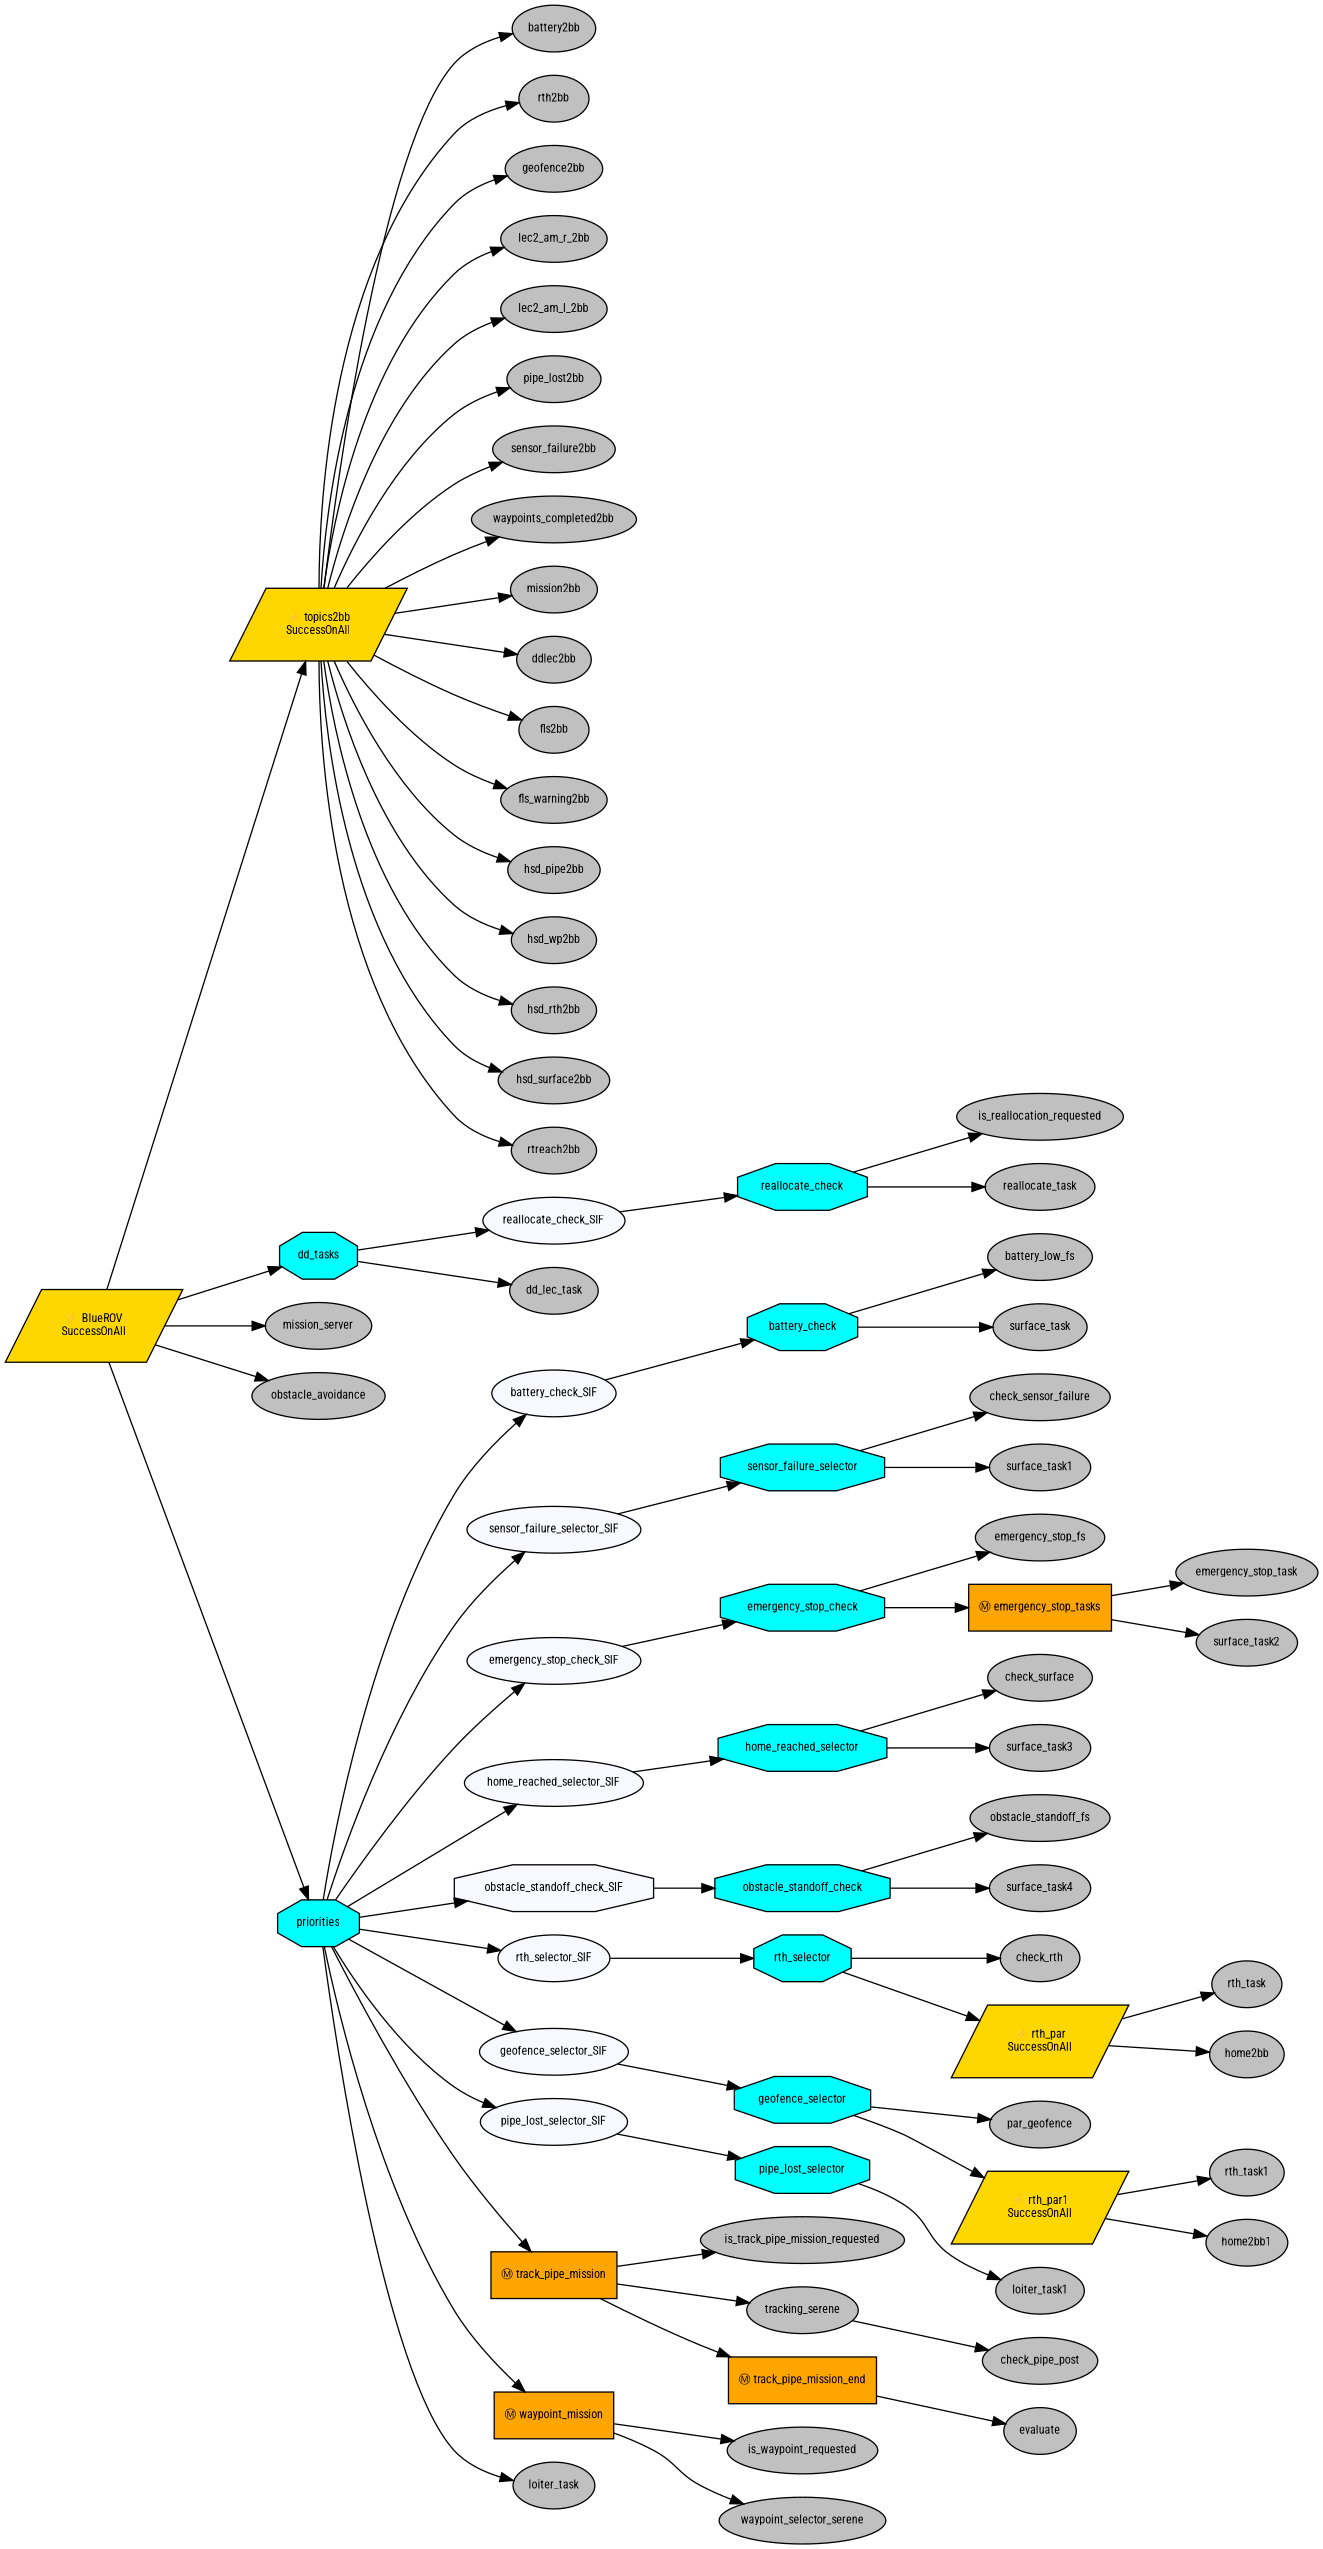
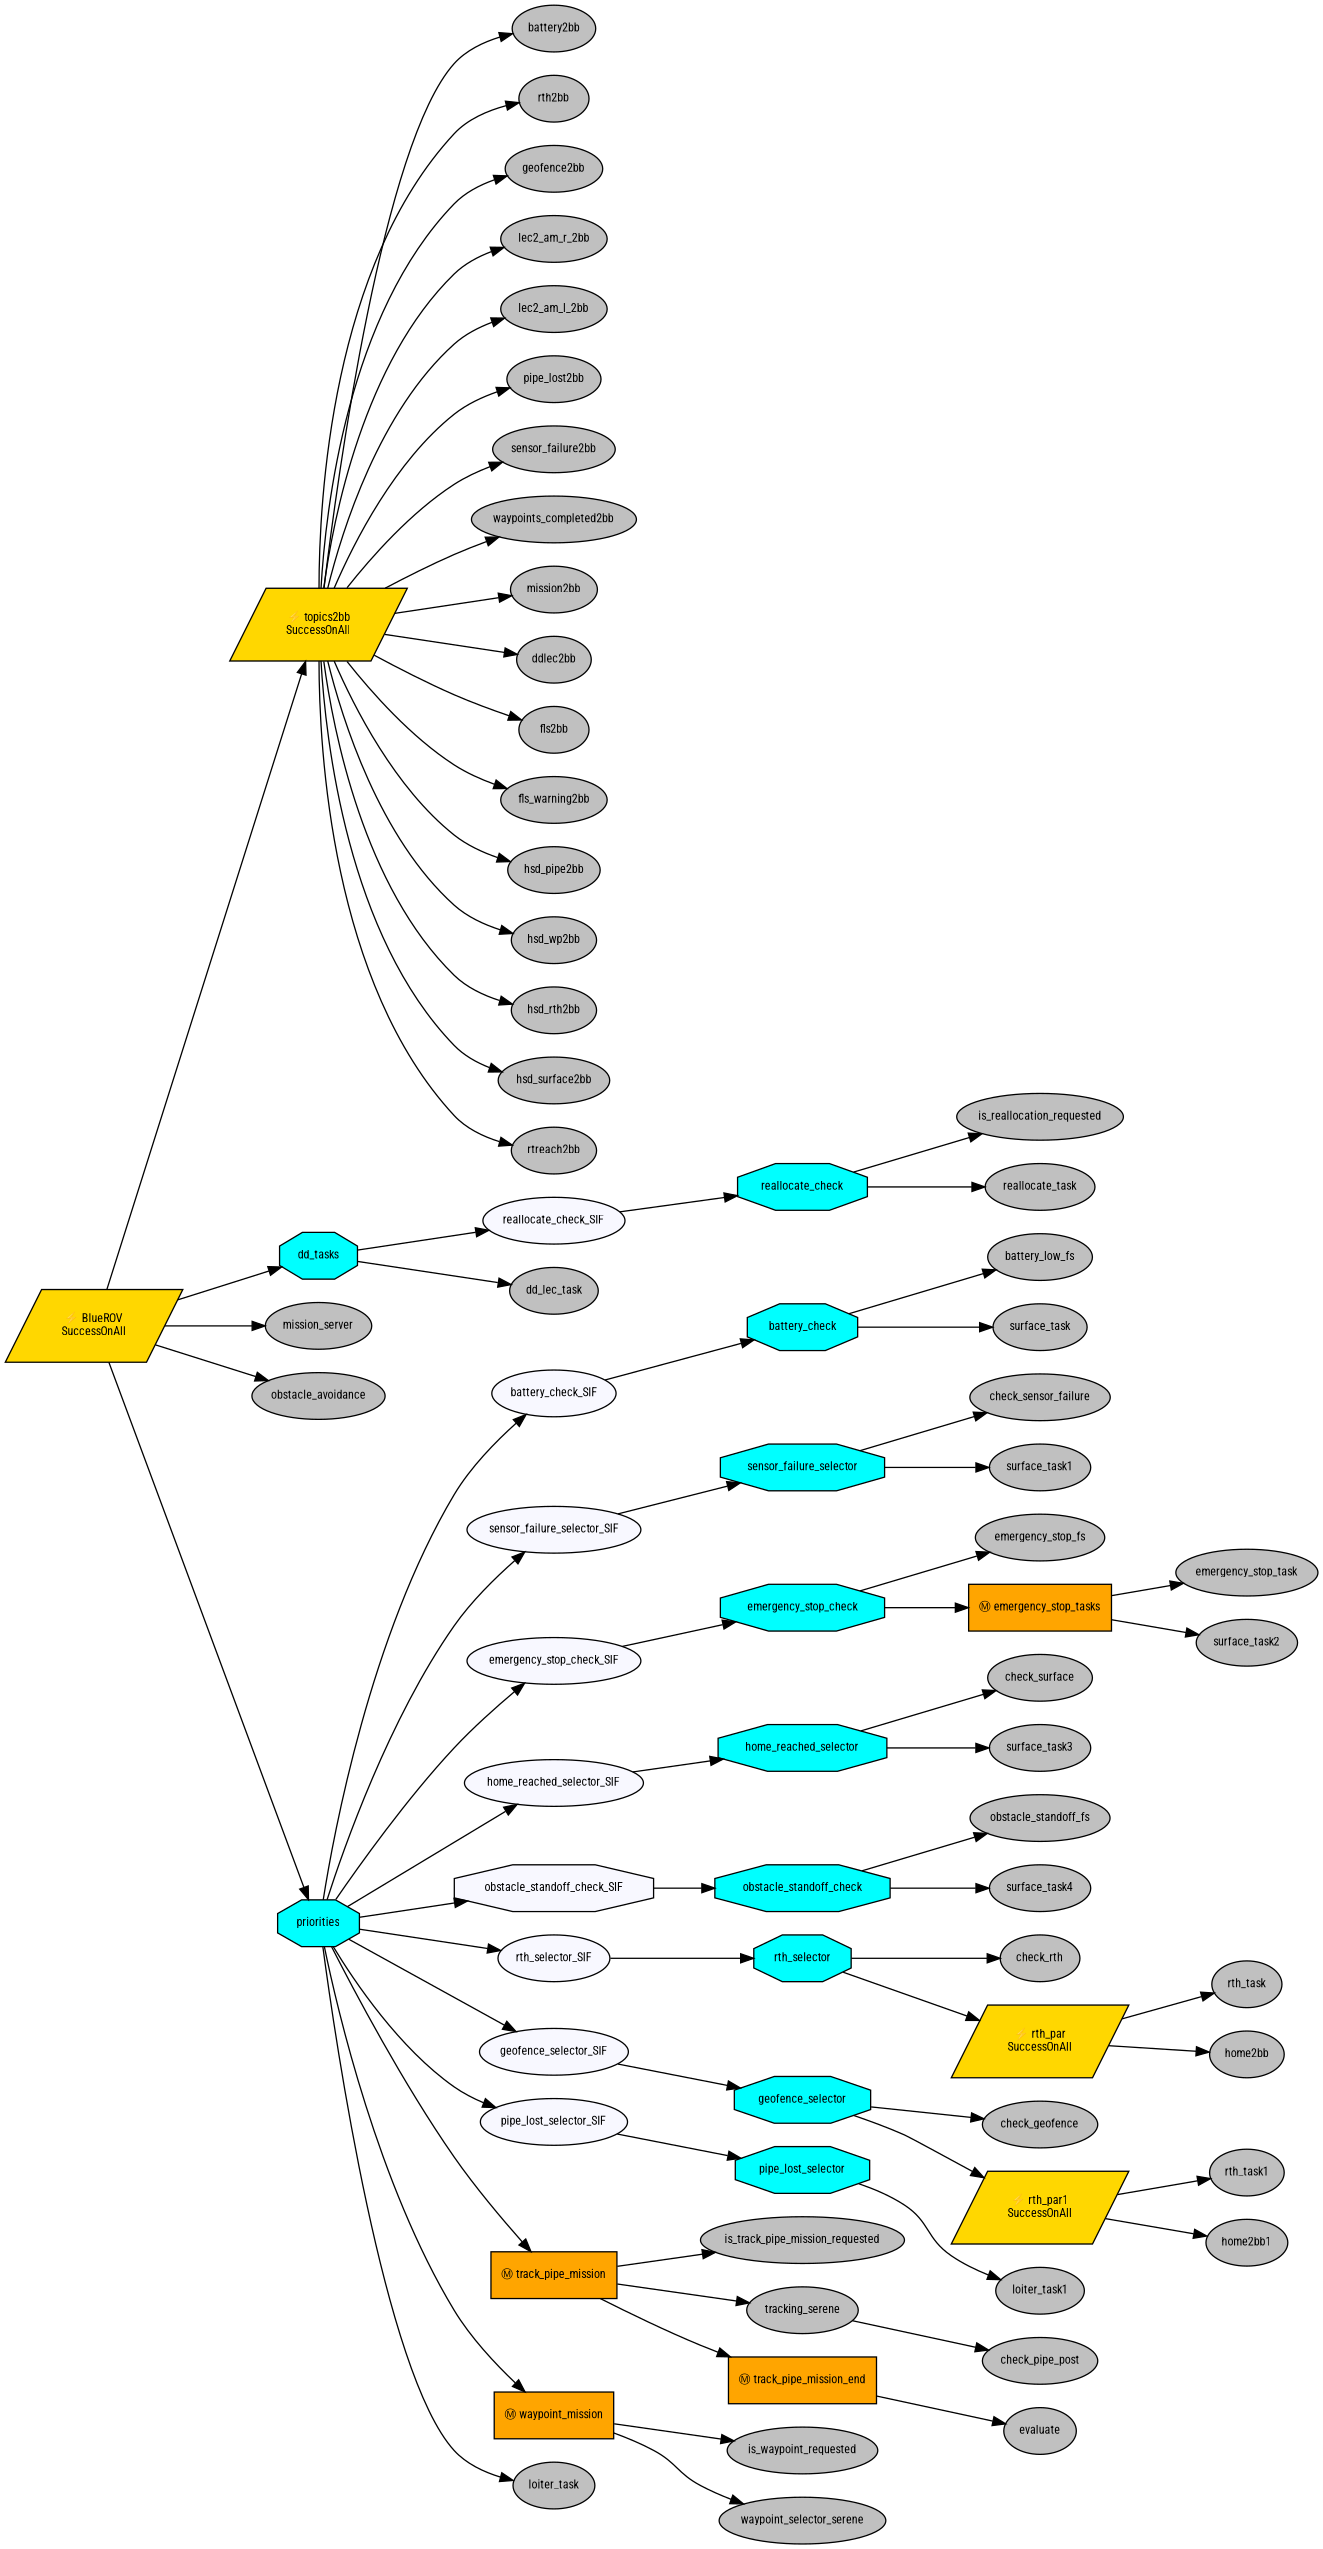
node "par_geofence": label "par_geofence" -> "check_geofence"
